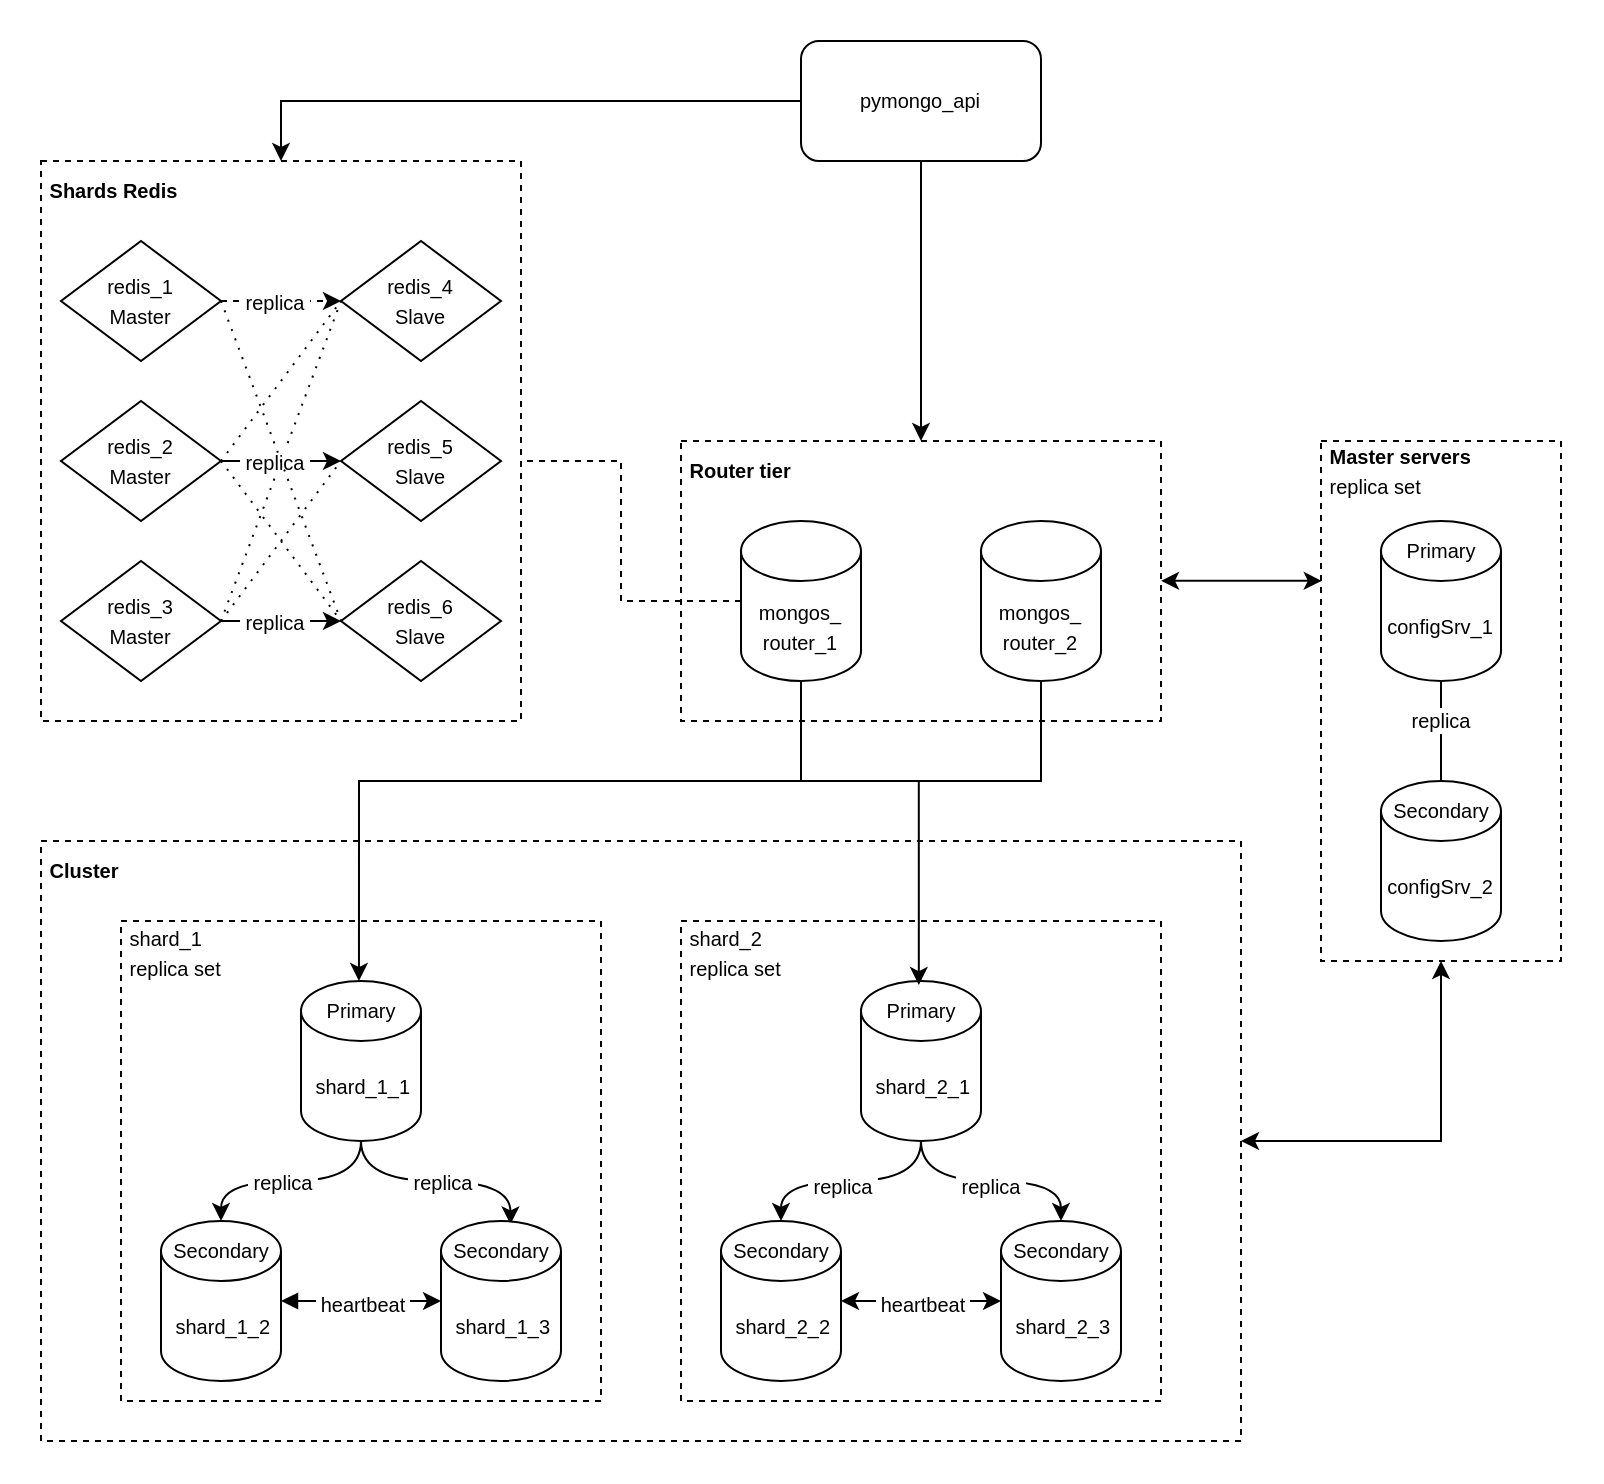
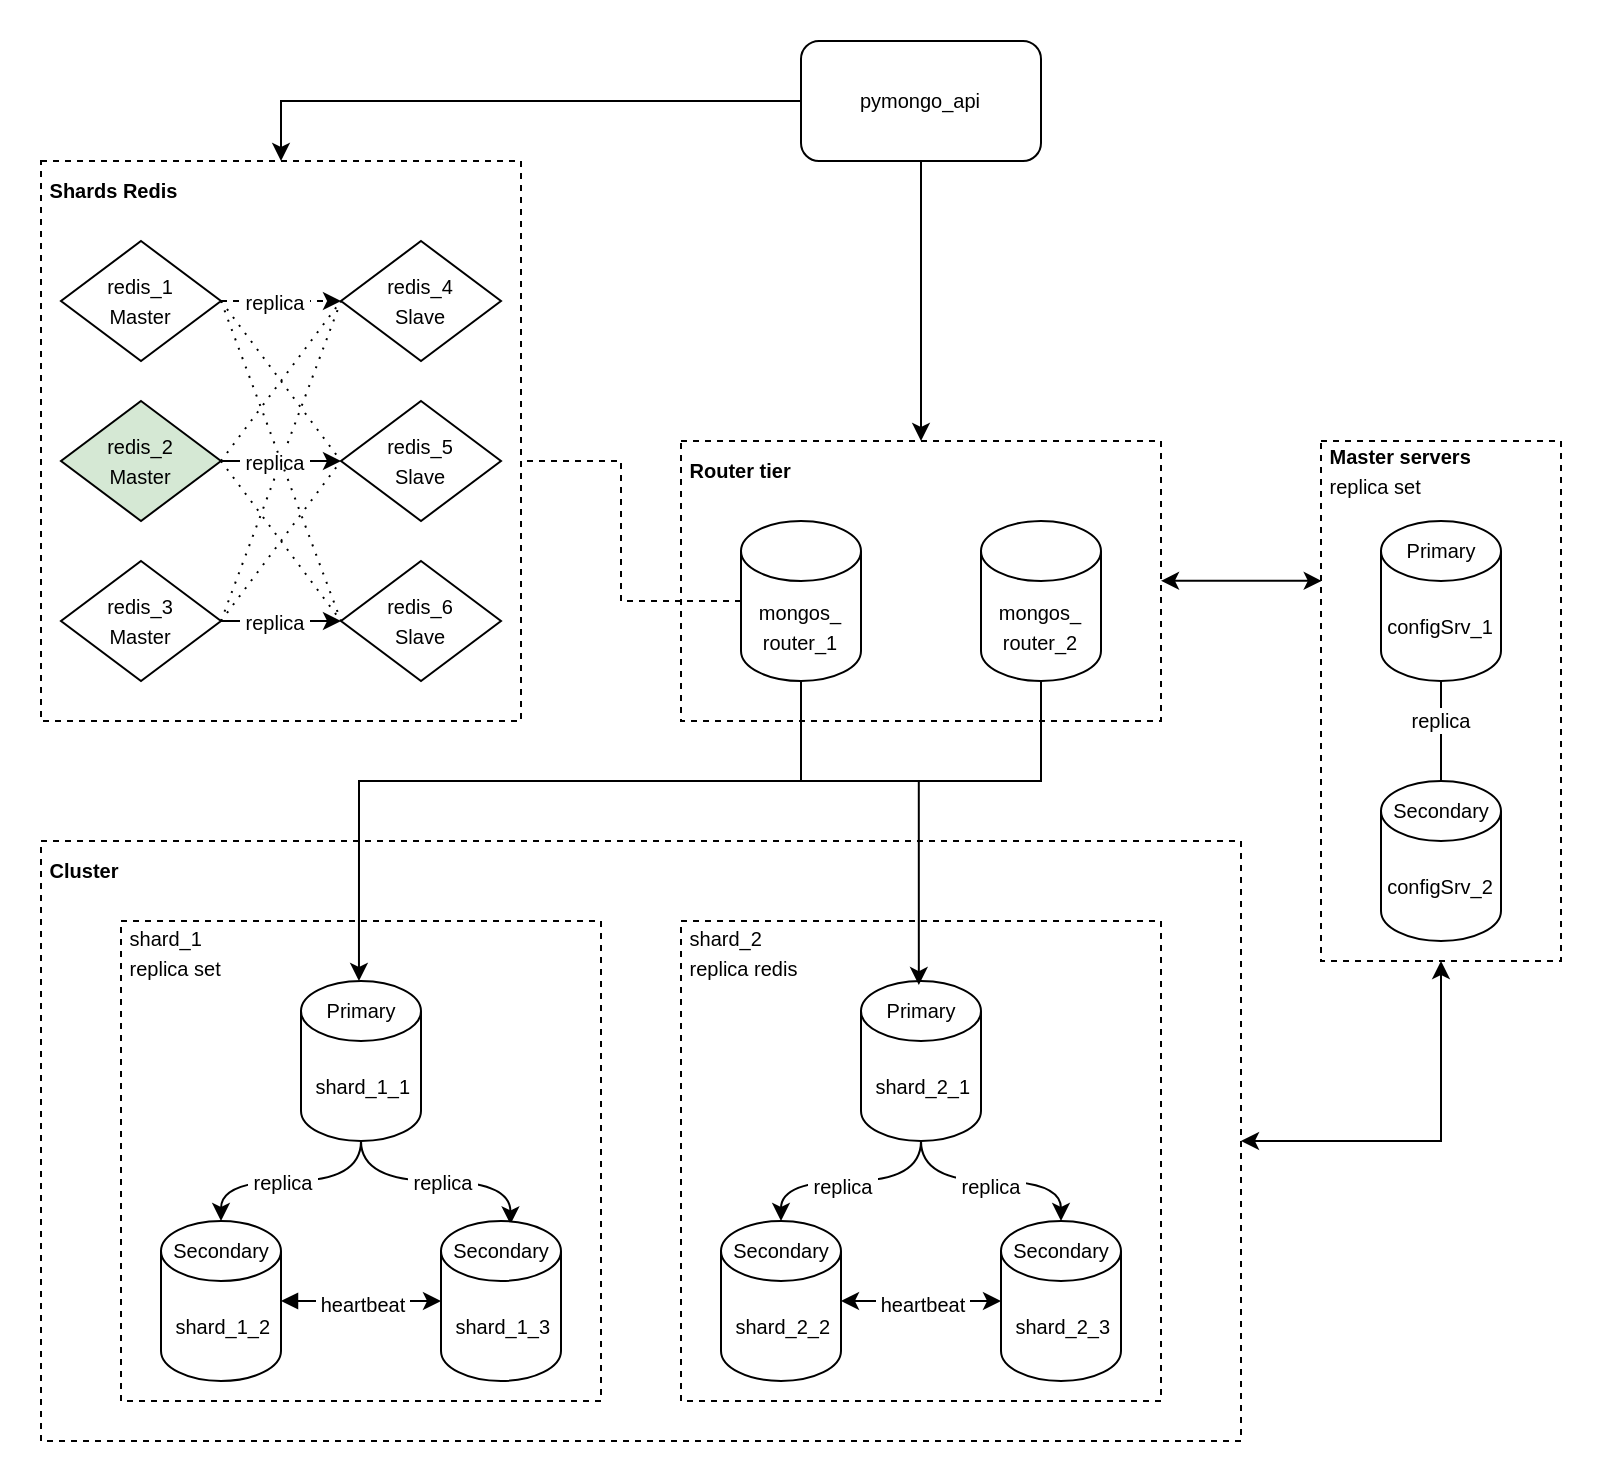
edge "redis_1 Master" -- "redis_5 Slave": added
node "redis_2 Master": fillcolor #ffffff -> #d5e8d4
node "shard_2 replica set": label "shard_2 replica set" -> "shard_2 replica redis"
